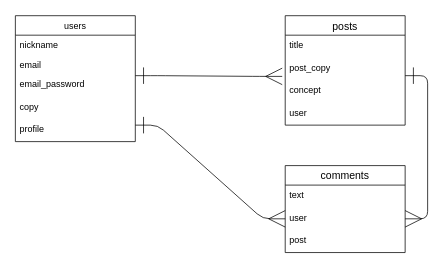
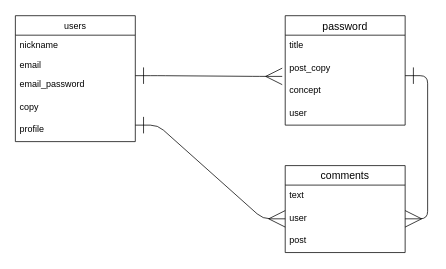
node "posts": label "posts" -> "password"
